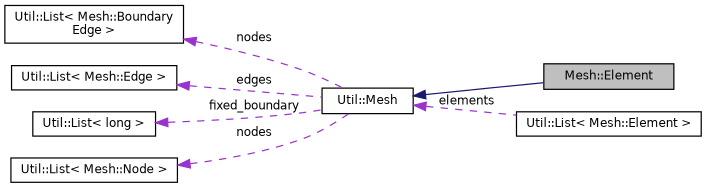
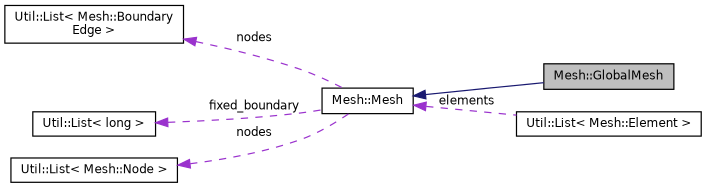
node "Mesh::Element": label "Mesh::Element" -> "Mesh::GlobalMesh"
node "Util::List< Mesh::Edge >": removed
node "Util::Mesh": label "Util::Mesh" -> "Mesh::Mesh"
